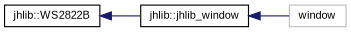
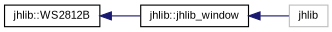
node "jhlib::WS2822B": label "jhlib::WS2822B" -> "jhlib::WS2812B"
node "window": label "window" -> "jhlib"
